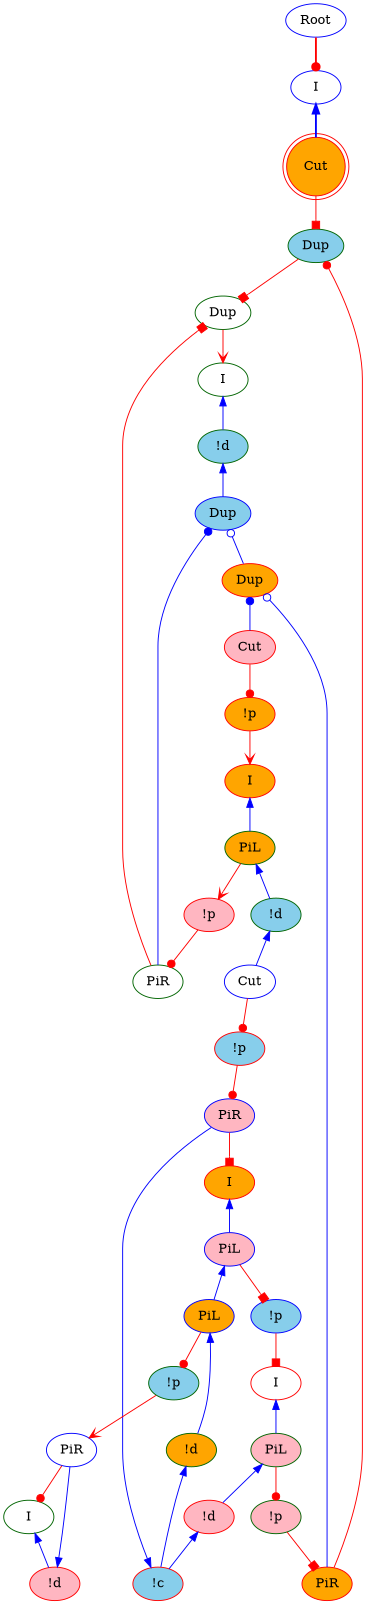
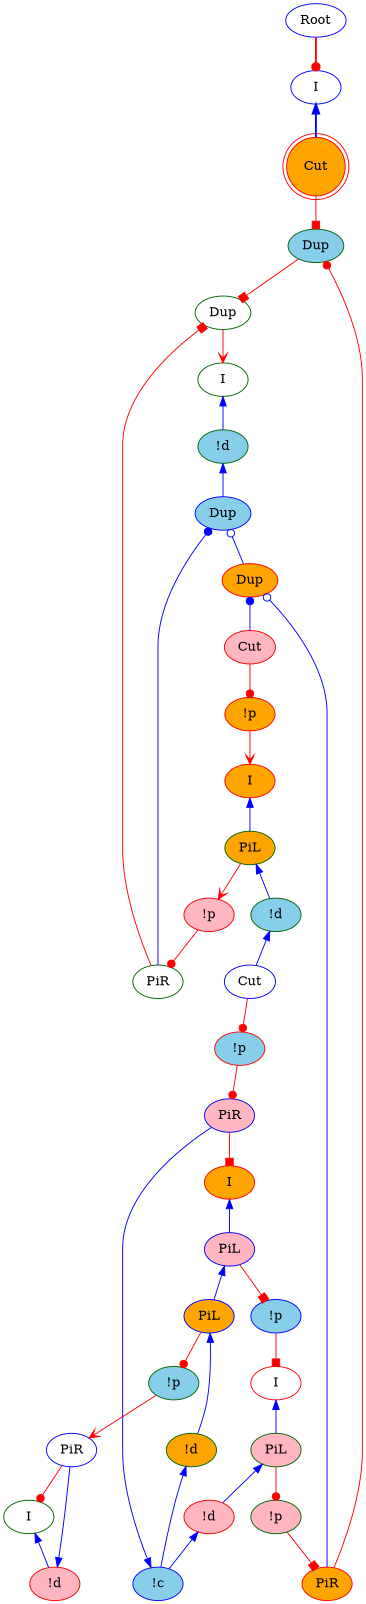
node "!c": color red -> blue
